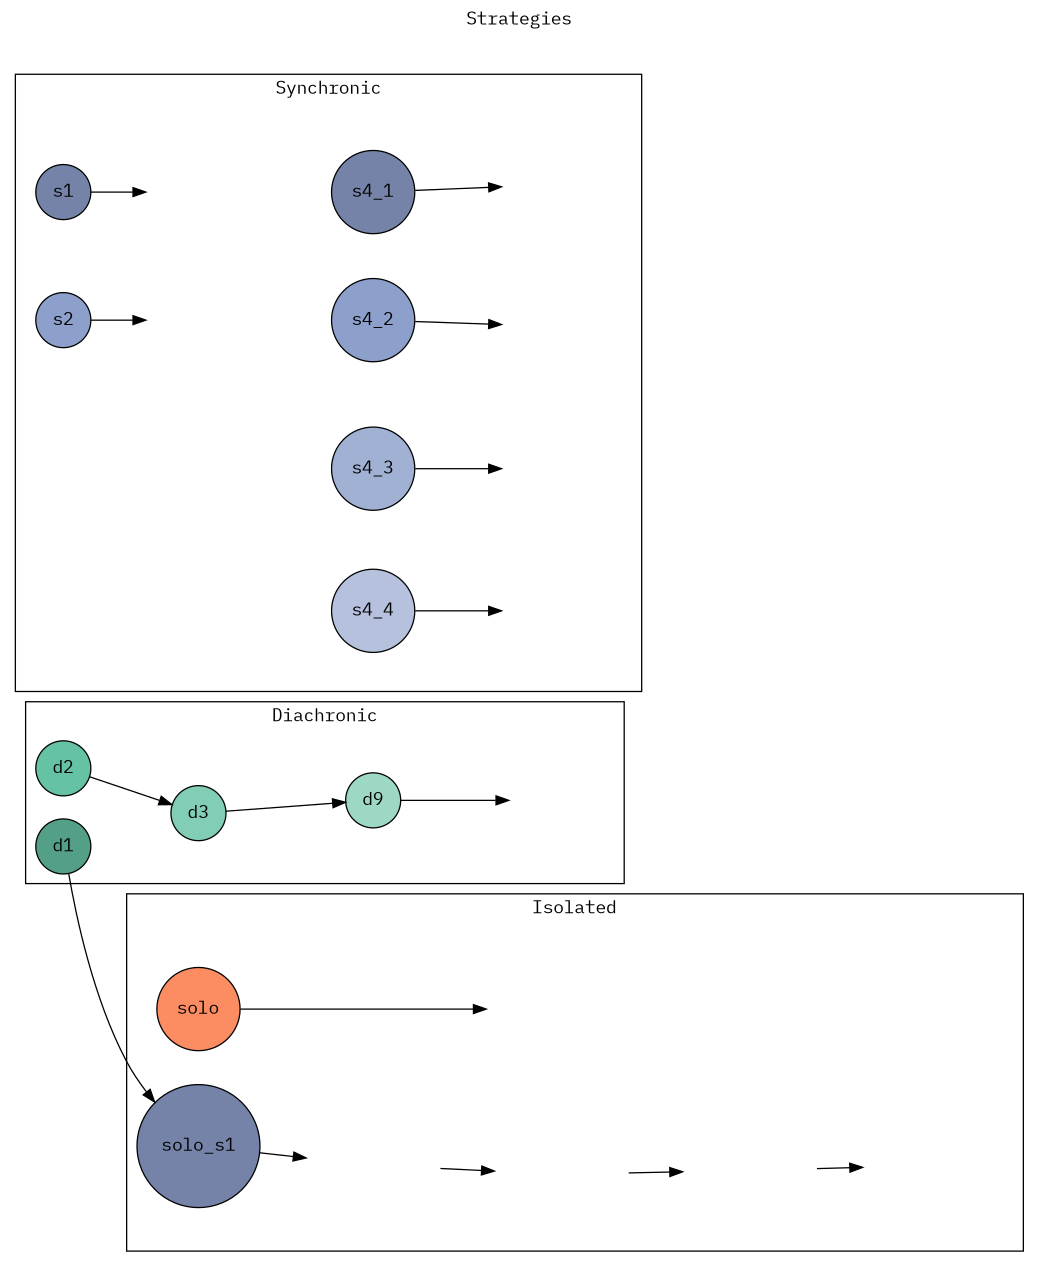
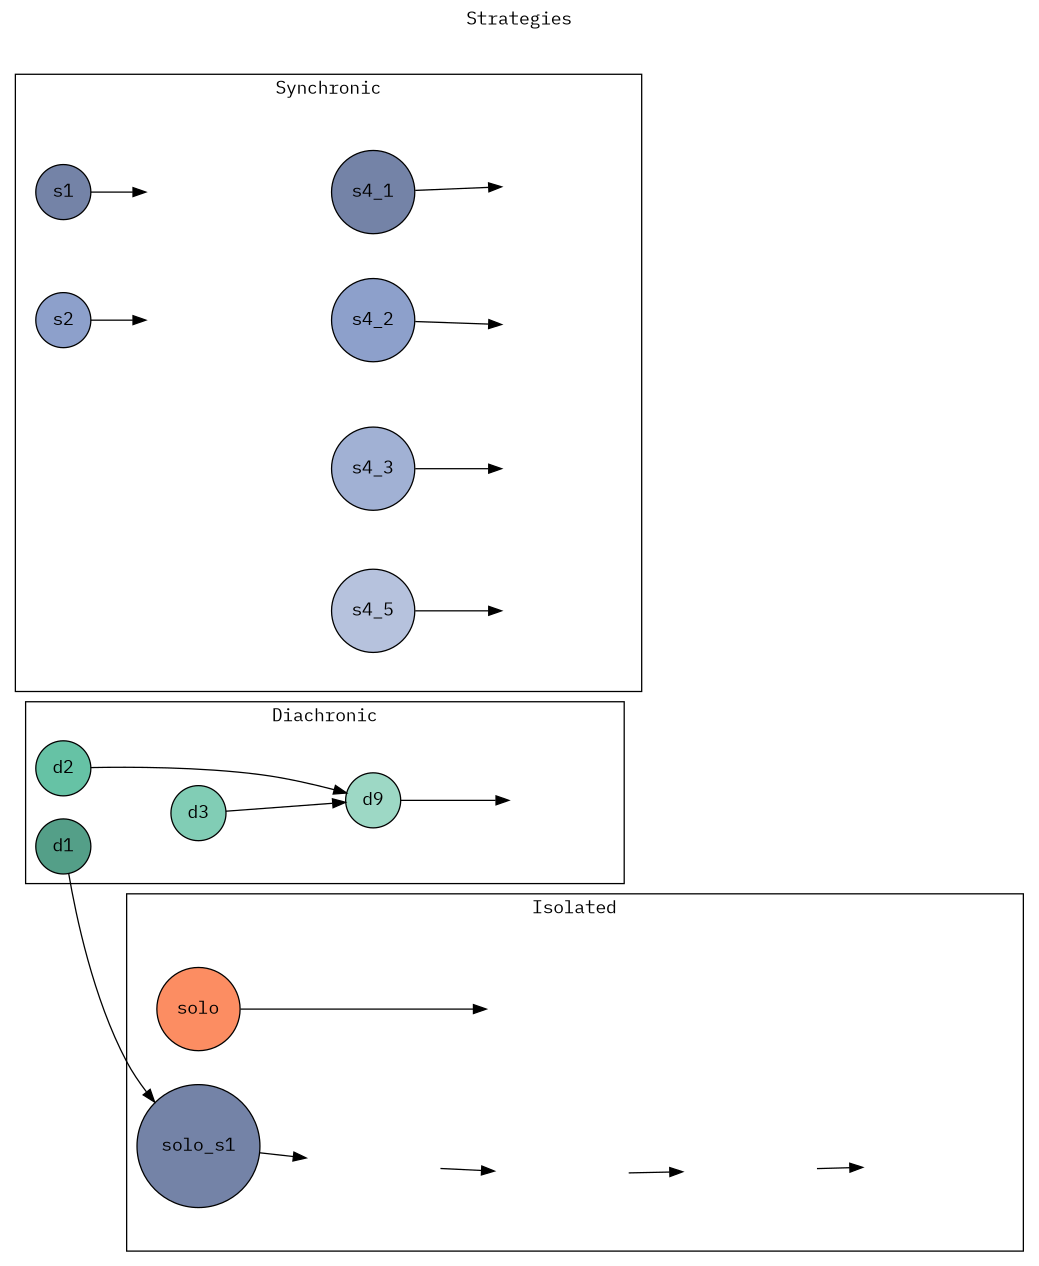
node "s4_4": label "s4_4" -> "s4_5"
edge "d2" -> "d3": now "d2" -> "d9"
